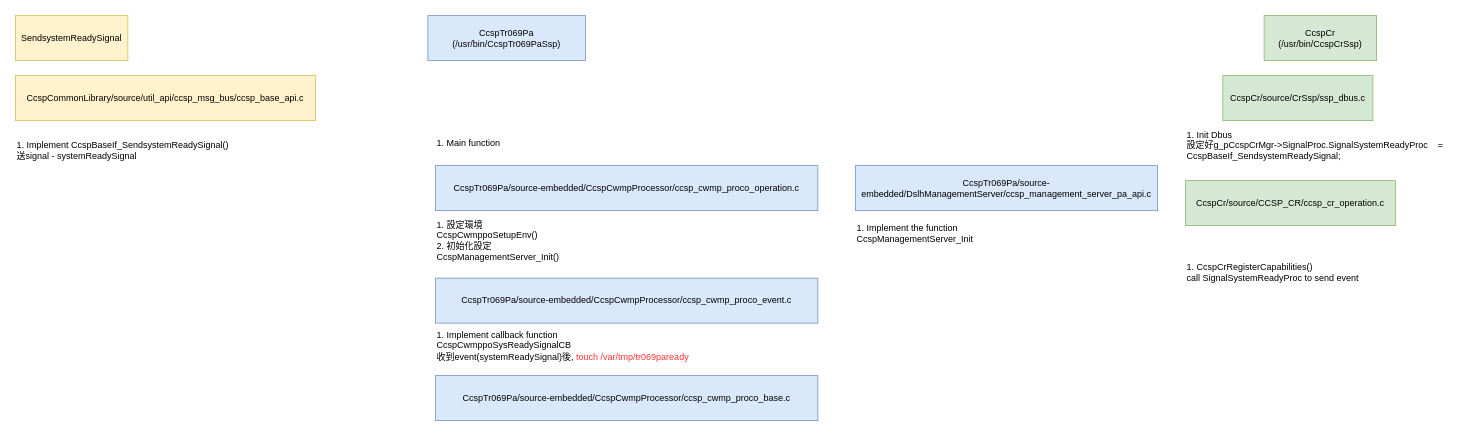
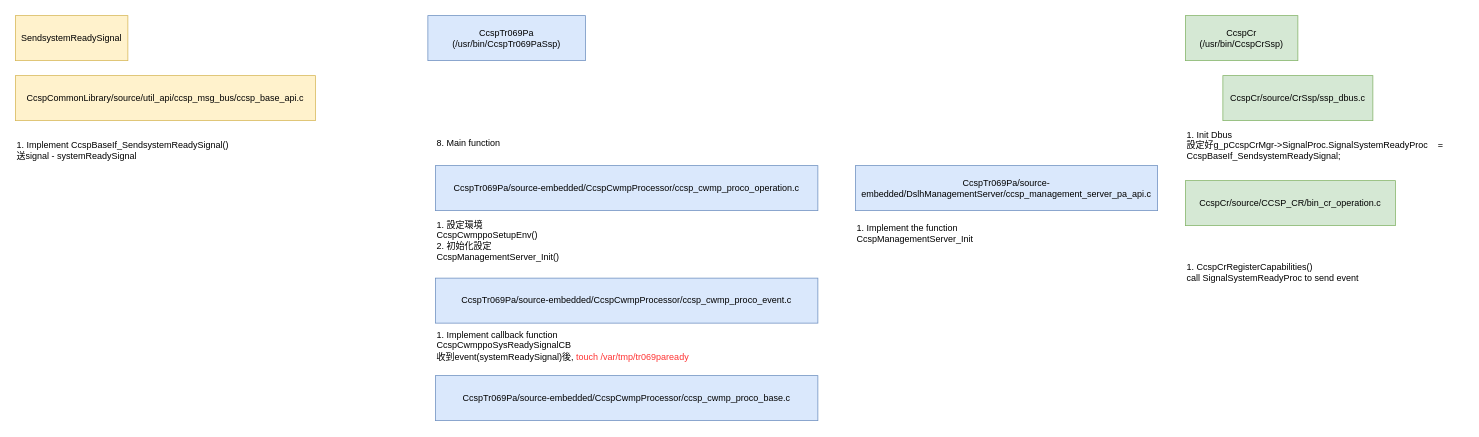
node "CcspCr (/usr/bin/CcspCrSsp)": moved (1320, 38) -> (1242, 38)
node "1. Main function": label "1. Main function" -> "8. Main function"
node "CcspCr/source/CCSP_CR/ccsp_cr_operation.c": label "CcspCr/source/CCSP_CR/ccsp_cr_operation.c" -> "CcspCr/source/CCSP_CR/bin_cr_operation.c"
